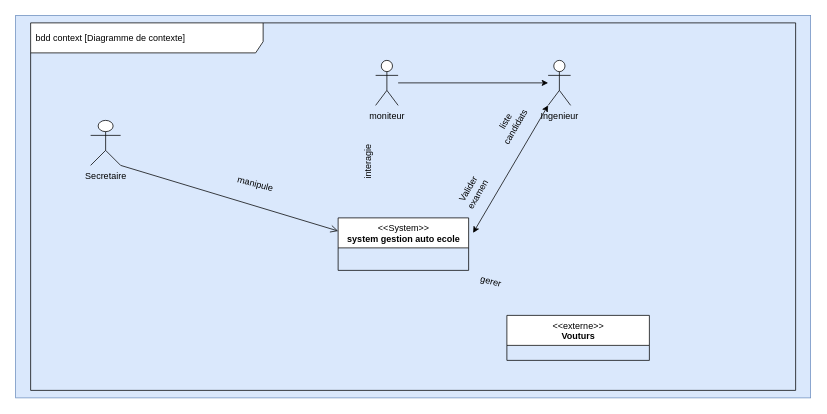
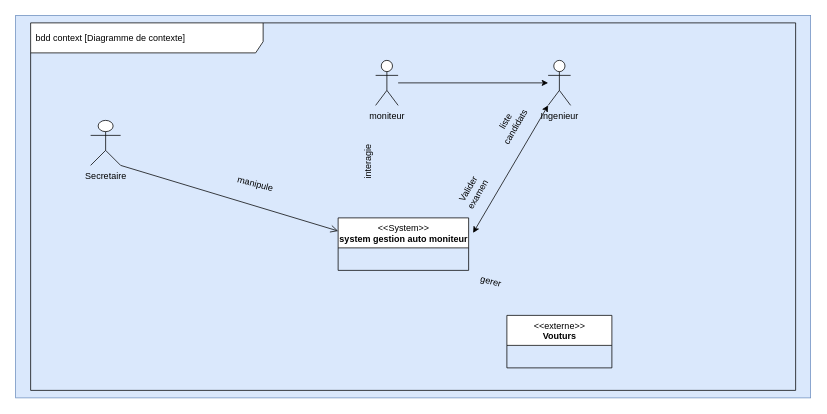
node "<<System>> system gestion auto ecole": label "<<System>> system gestion auto ecole" -> "<<System>> system gestion auto moniteur"
node "<<externe>> Vouturs": size 143x45 -> 105x53
